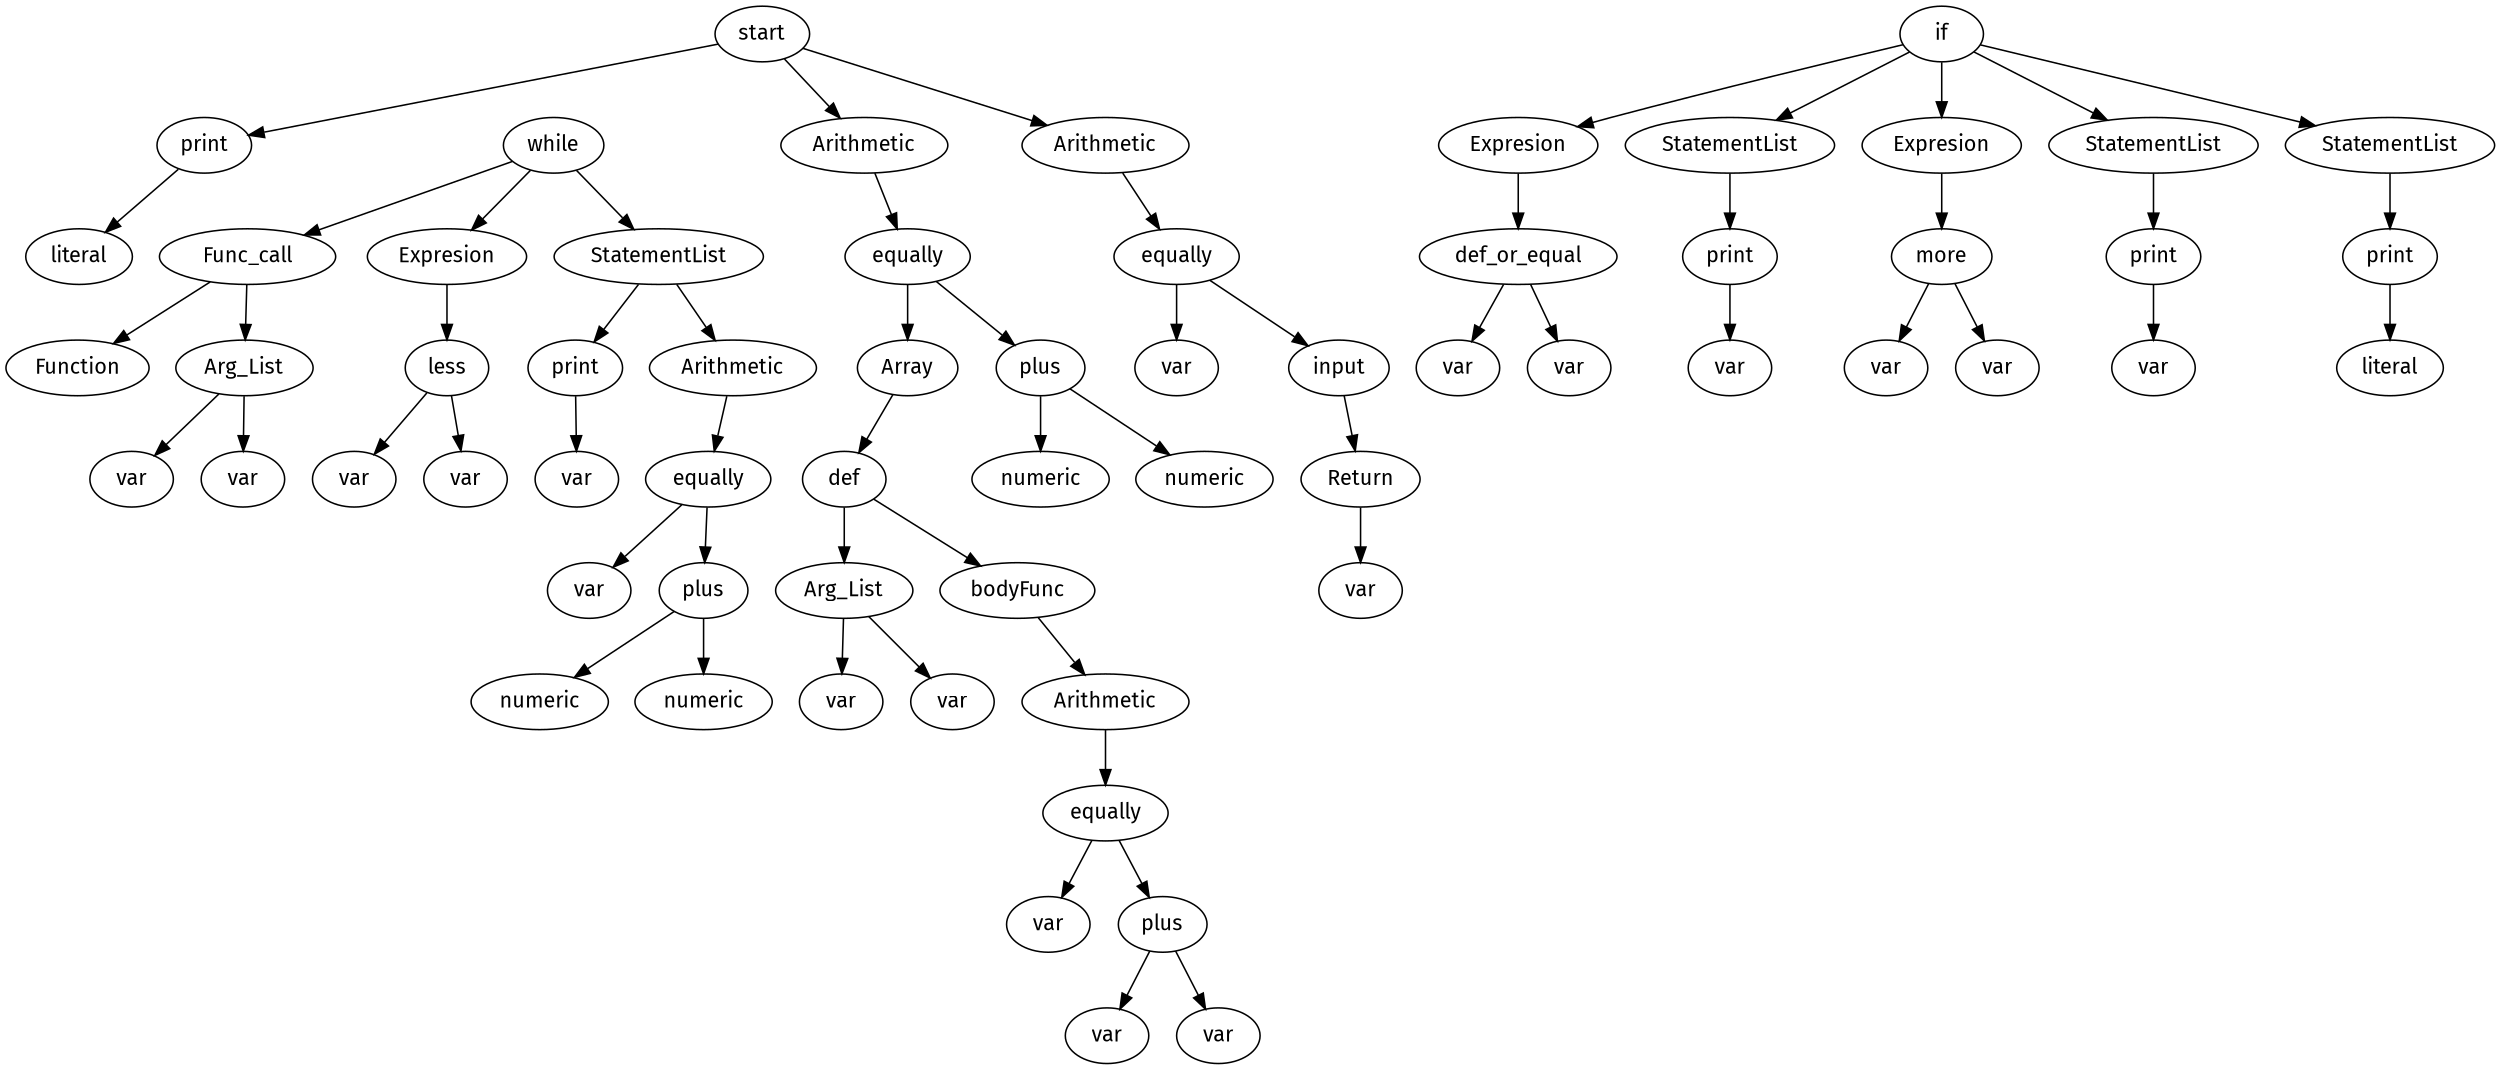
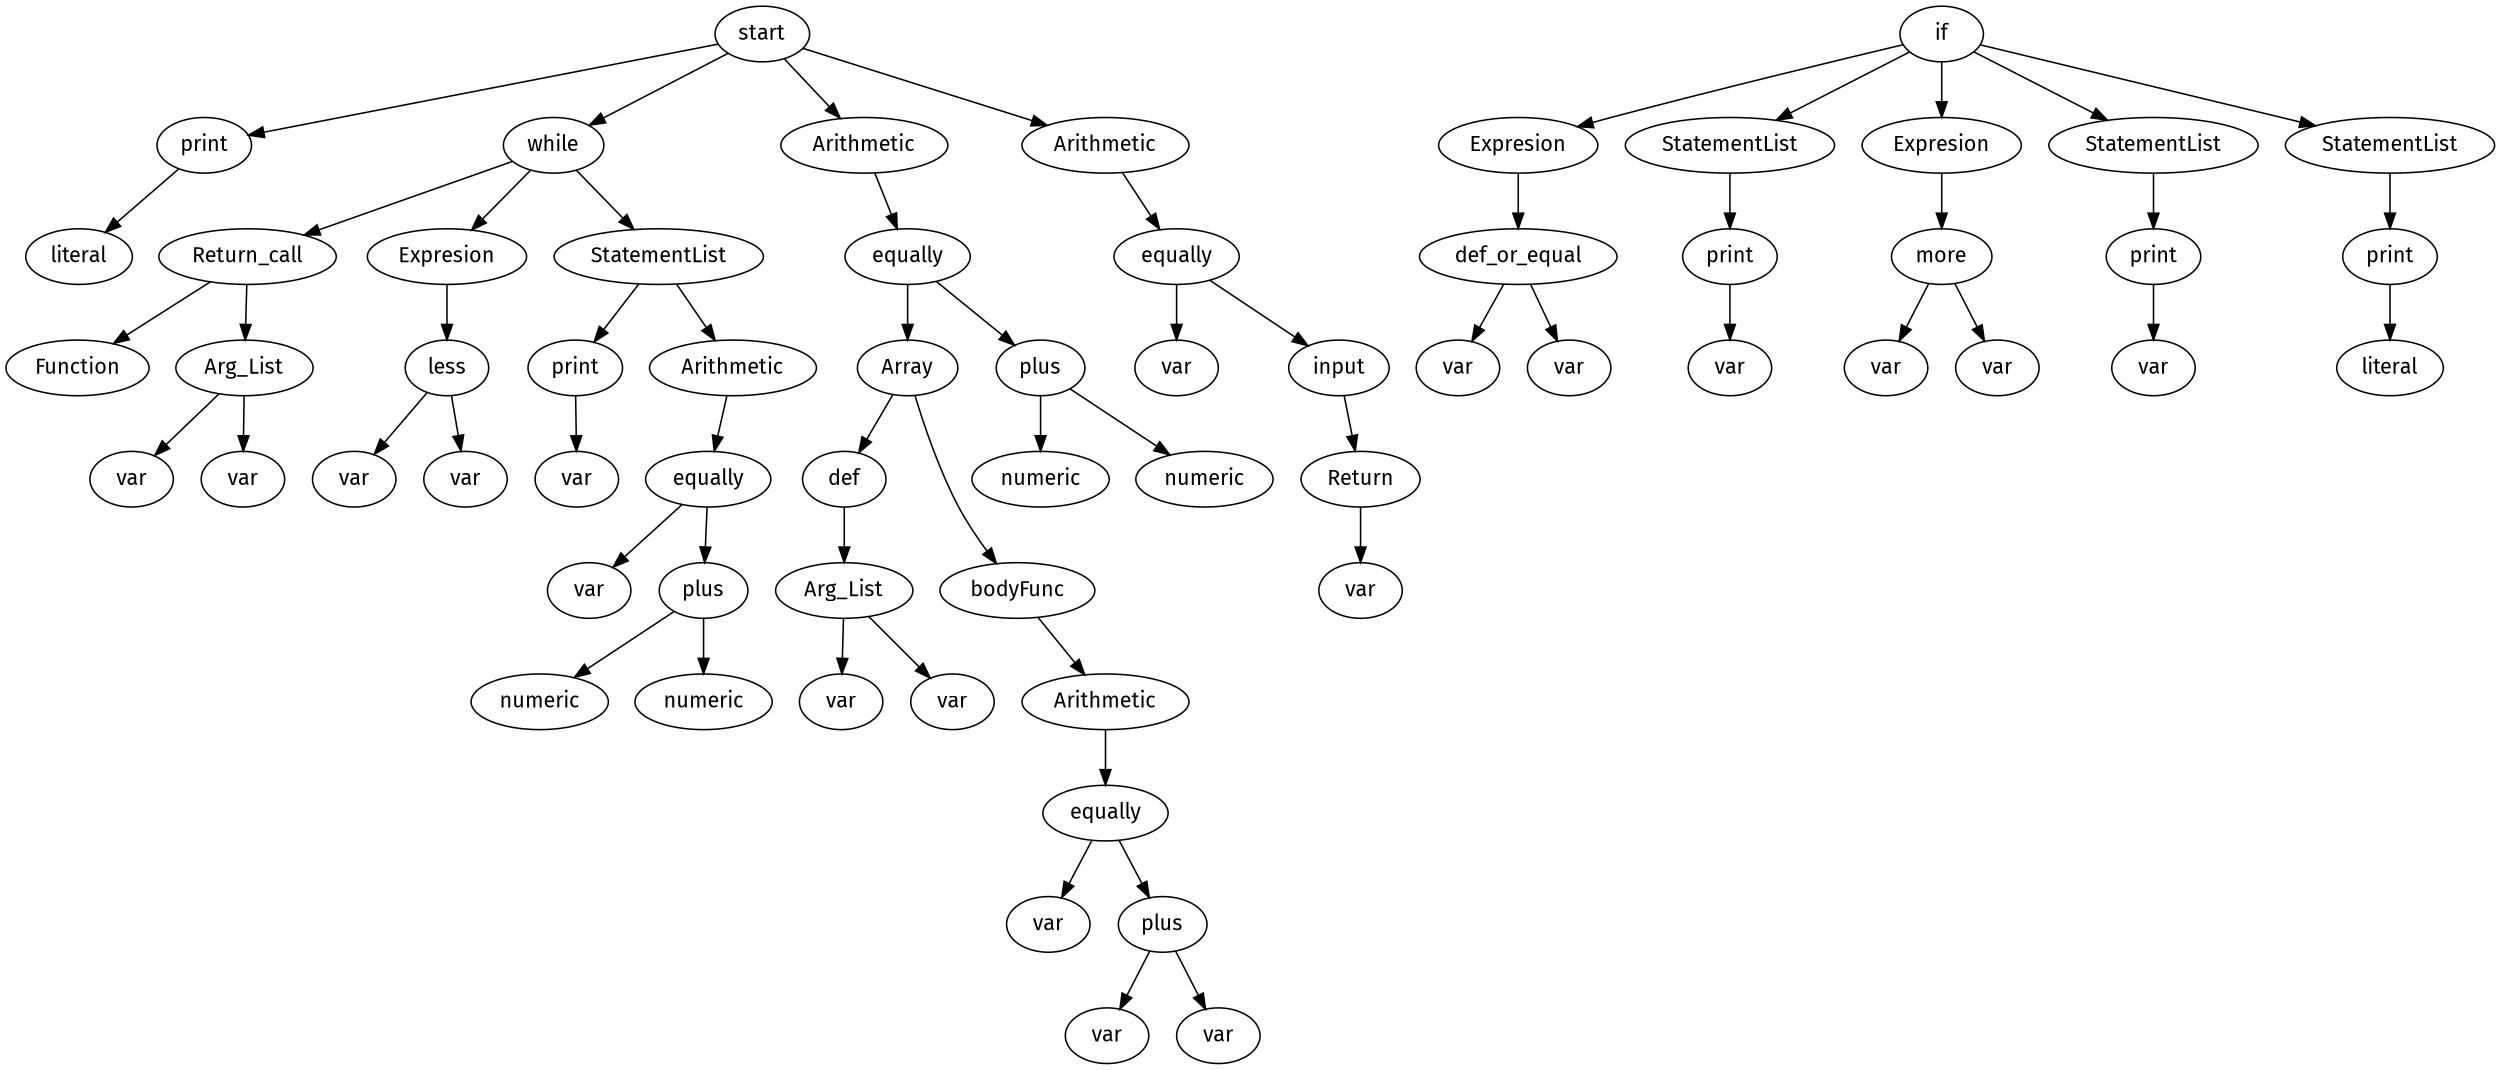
edge "start" -> "while": added
node "Func_call": label "Func_call" -> "Return_call"
edge "def" -> "bodyFunc": now "Array" -> "bodyFunc"
